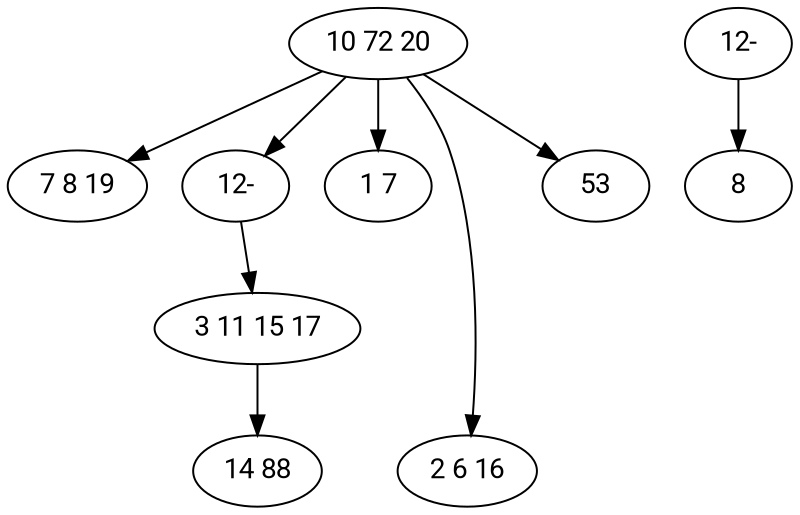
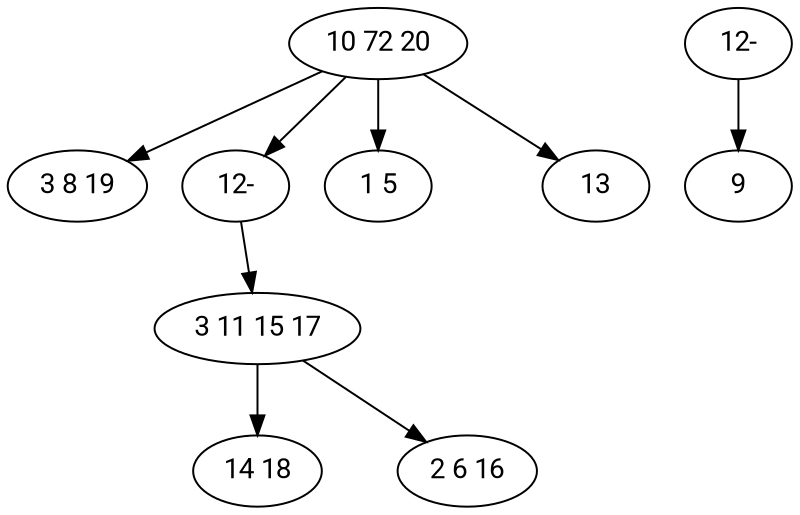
node "7 8 19": label "7 8 19" -> "3 8 19"
node "1 7": label "1 7" -> "1 5"
node "53": label "53" -> "13"
node "8": label "8" -> "9"
edge "10 72 20" -> "2 6 16": now "3 11 15 17" -> "2 6 16"
node "14 88": label "14 88" -> "14 18"
